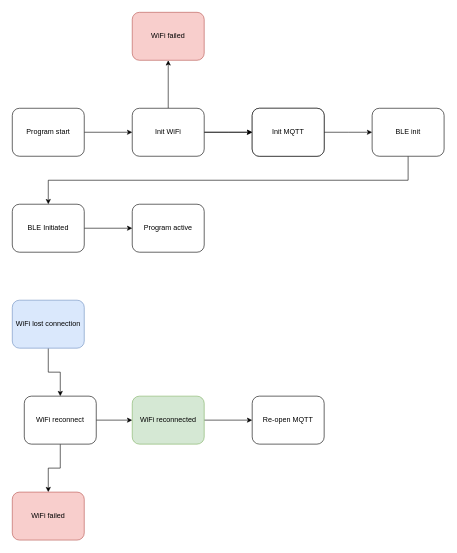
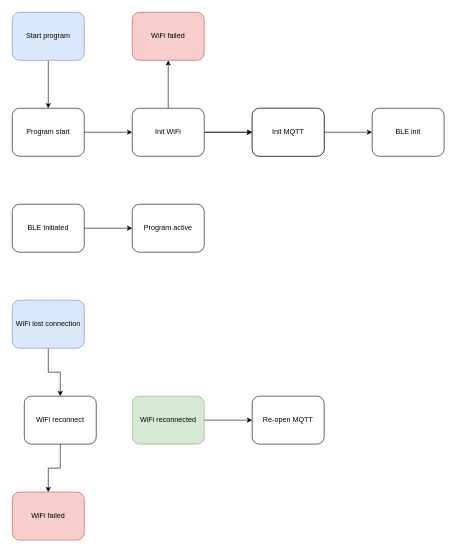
node "Start program": added
edge "Start program" -> "Program start": added
edge "BLE init" -> "BLE Initiated": removed
edge "WiFi reconnect" -> "WiFi reconnected": removed
